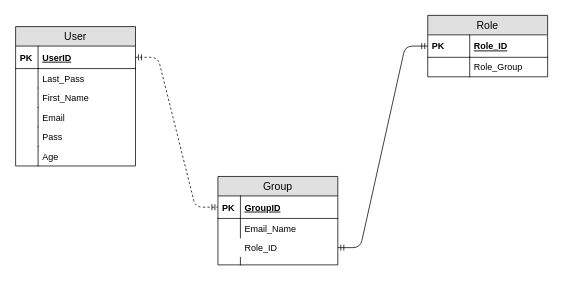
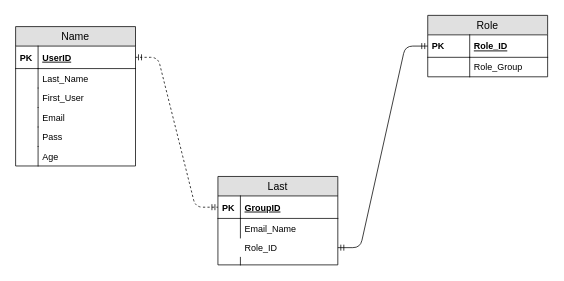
node "User": label "User" -> "Name"
node "Last_Pass": label "Last_Pass" -> "Last_Name"
node "First_Name": label "First_Name" -> "First_User"
node "Group": label "Group" -> "Last"
